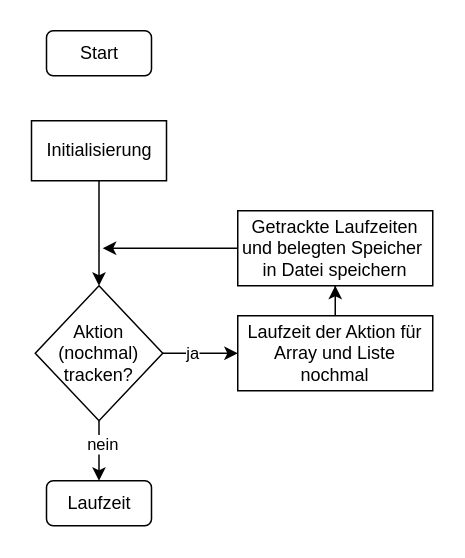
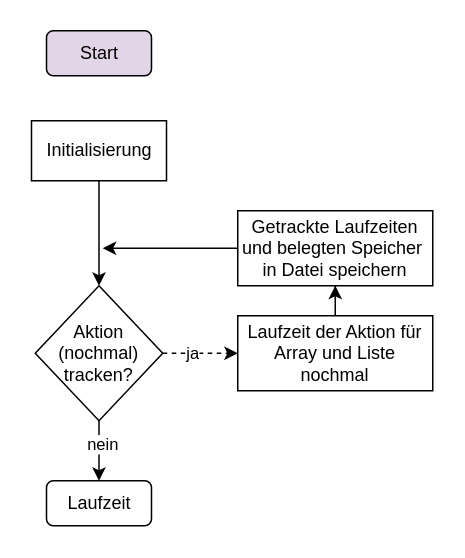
node "Start": fillcolor #ffffff -> #e1d5e7
edge "Aktion (nochmal) tracken?" -> "Laufzeit der Aktion für Array und Liste nochmal": style solid -> dashed
